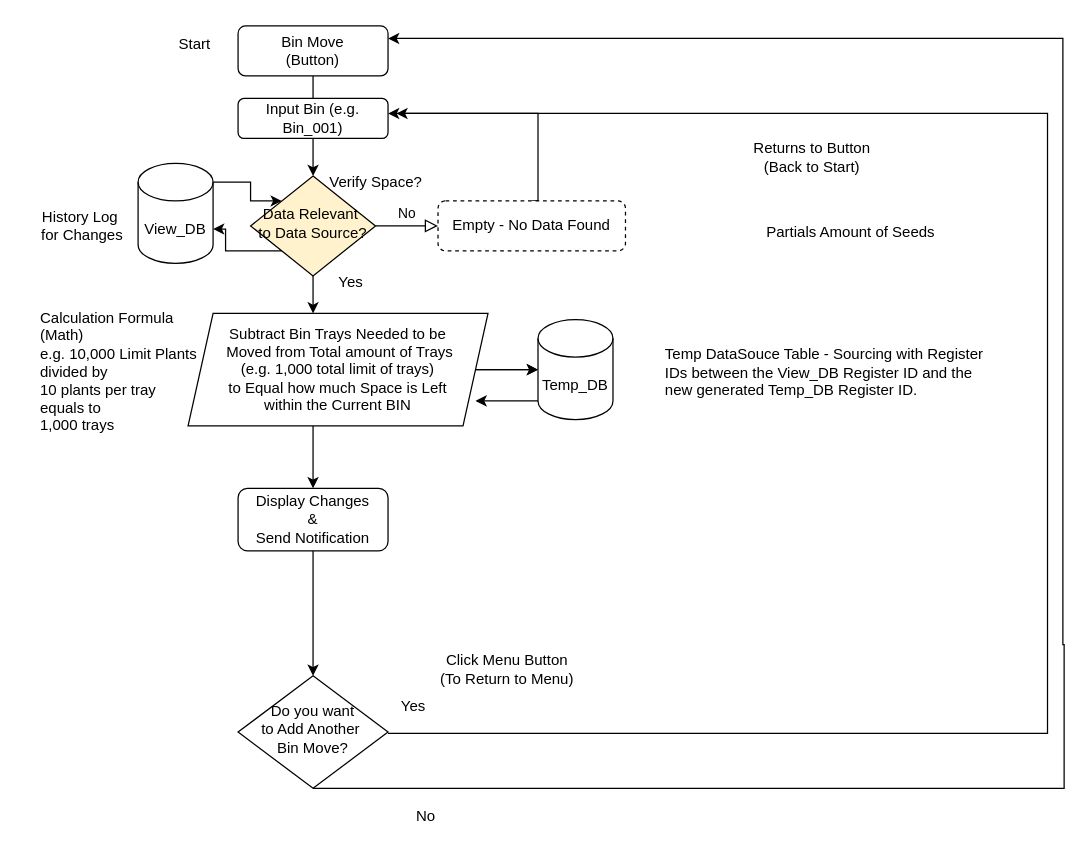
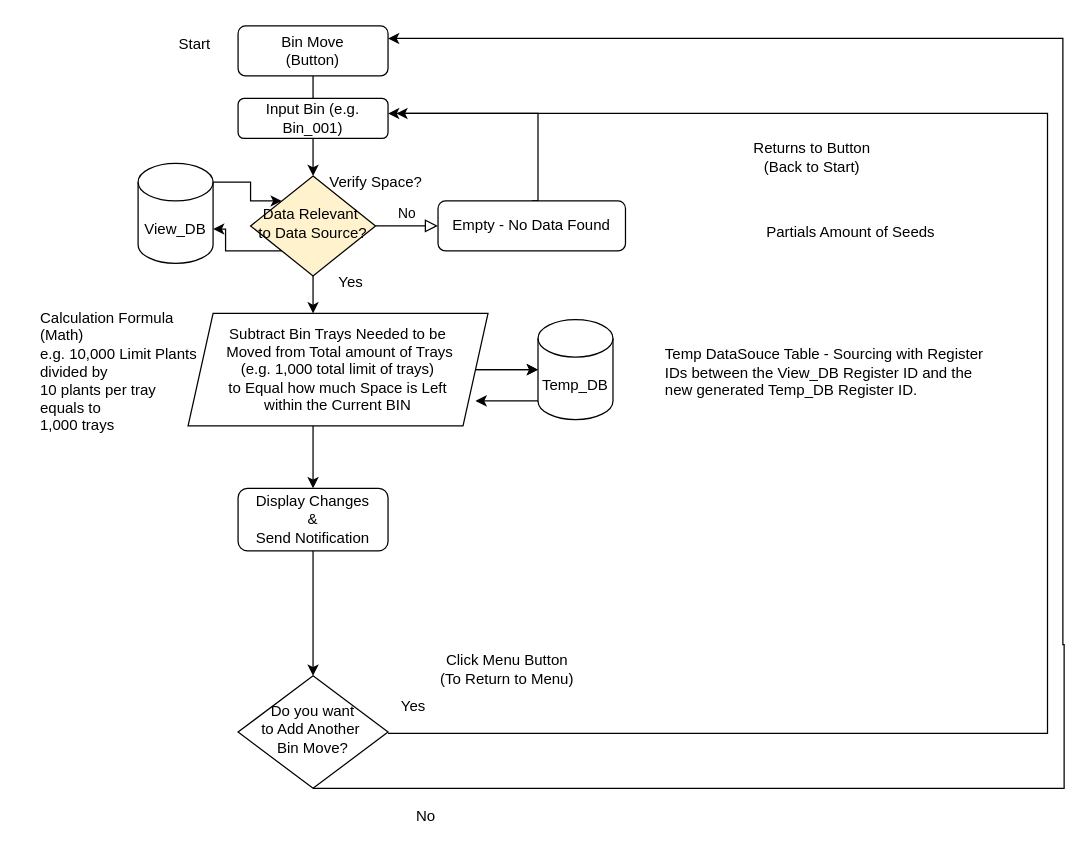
node "History Log for Changes": removed
node "Empty - No Data Found": style dashed -> solid
